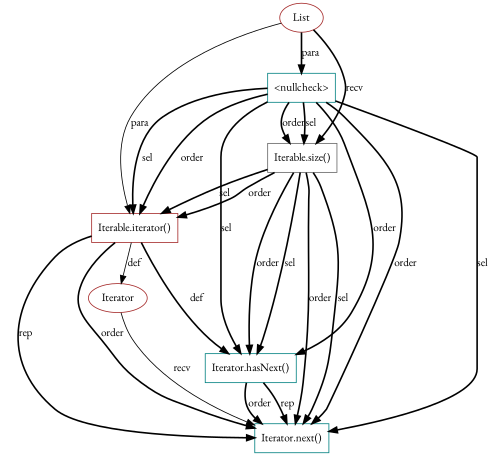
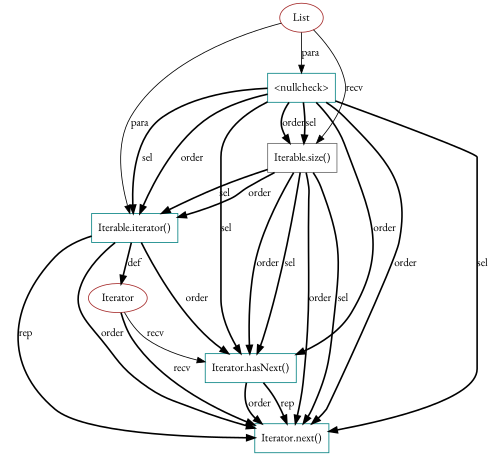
edge "List" -> "<nullcheck>": style bold -> solid
edge "List" -> "Iterable.size()": style bold -> solid
node "Iterable.iterator()": color brown -> teal
edge "Iterable.iterator()" -> "Iterator": style solid -> bold
edge "Iterable.iterator()" -> "Iterator.hasNext()": label "def" -> "order"
edge "Iterator" -> "Iterator.hasNext()": added, label "recv"
edge "Iterator" -> "Iterator.next()": style solid -> bold
